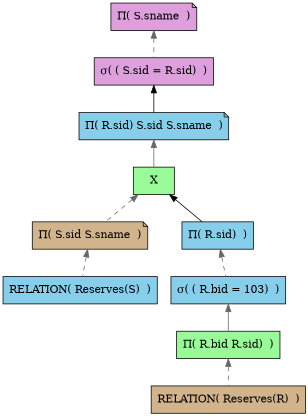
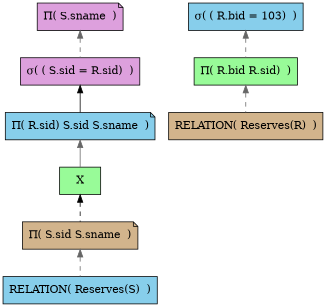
edge "Π( S.sid S.sname  )" -> "X": color gray40 -> black
node "Π( R.sid)  )": removed
edge "Π( R.bid R.sid)  )" -> "σ( ( R.bid = 103)  )": style solid -> dashed
